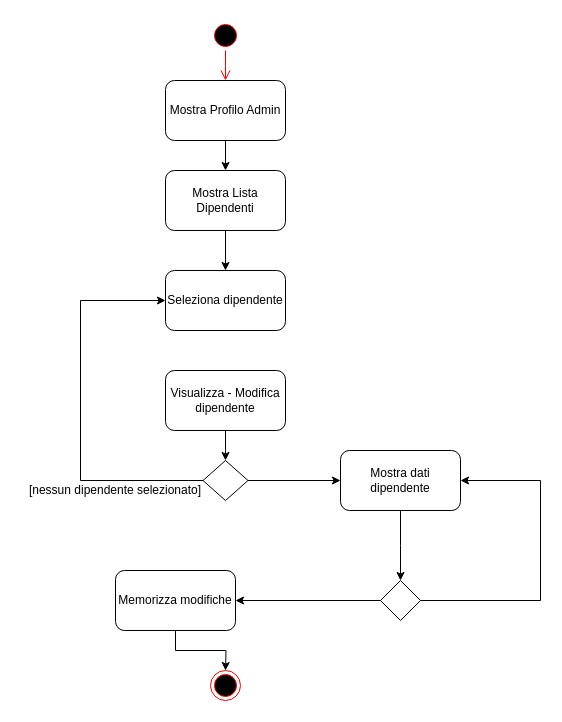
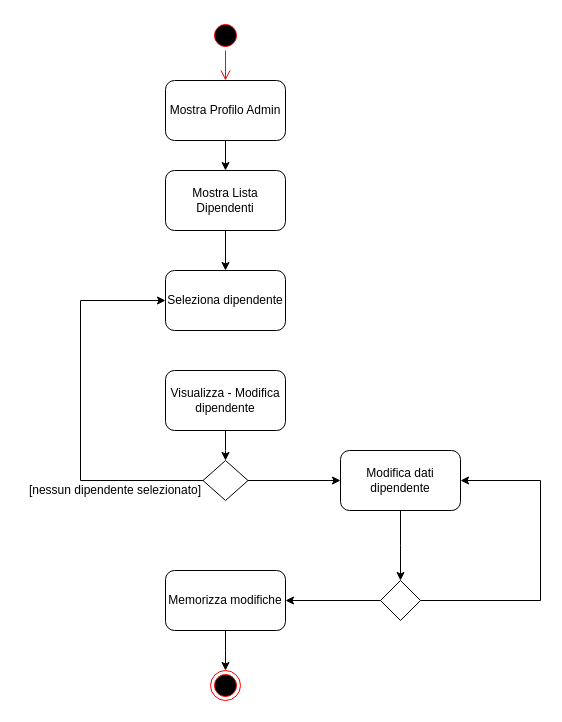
node "Mostra dati dipendente": label "Mostra dati dipendente" -> "Modifica dati dipendente"
node "Memorizza modifiche": moved (176, 601) -> (226, 601)
